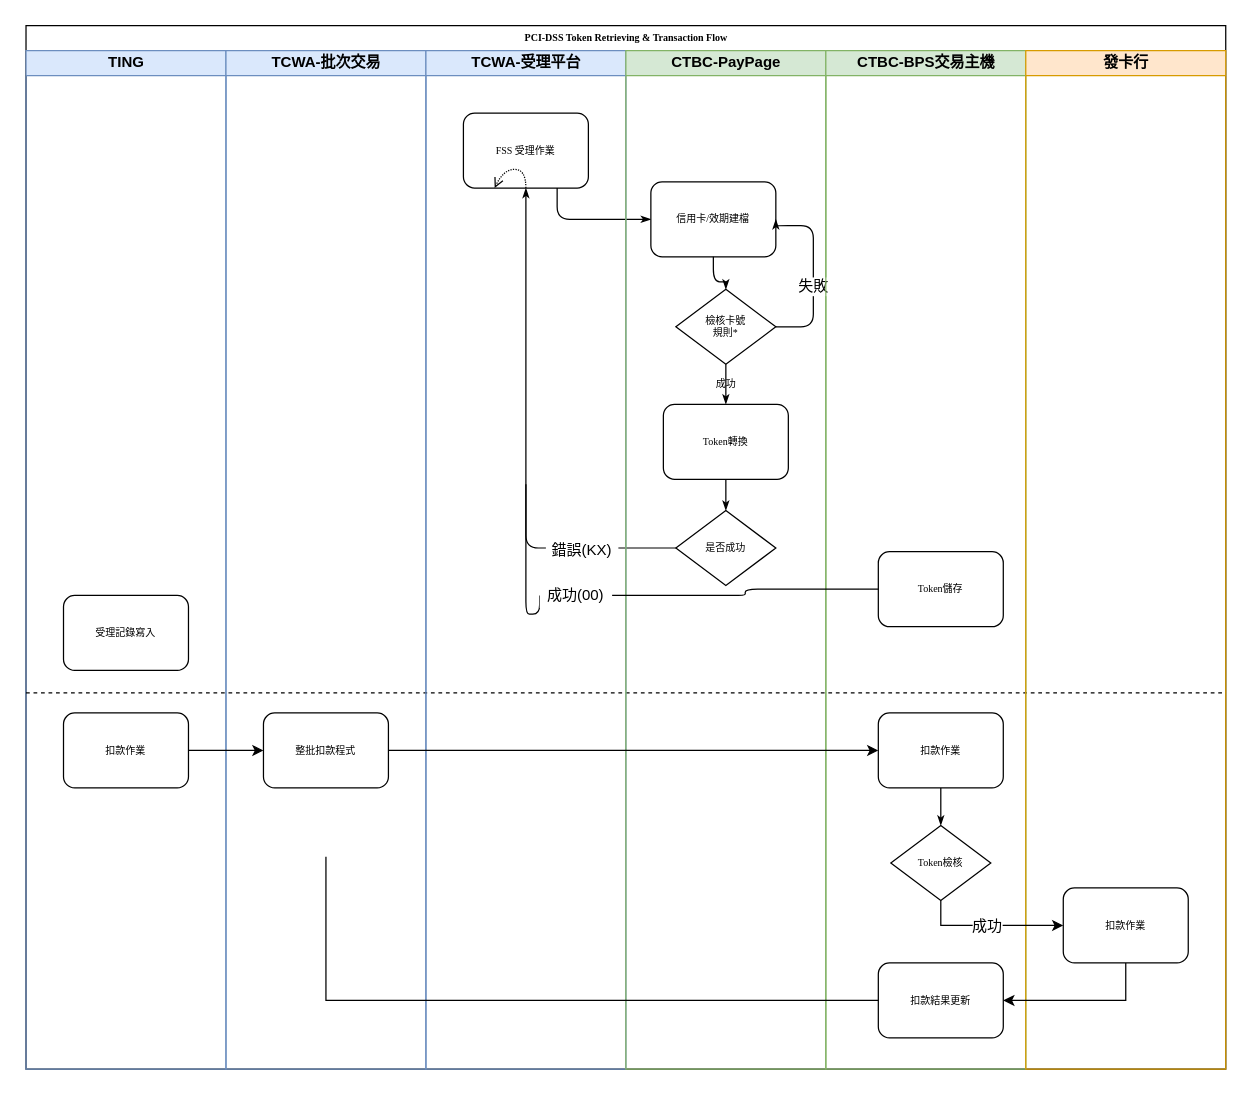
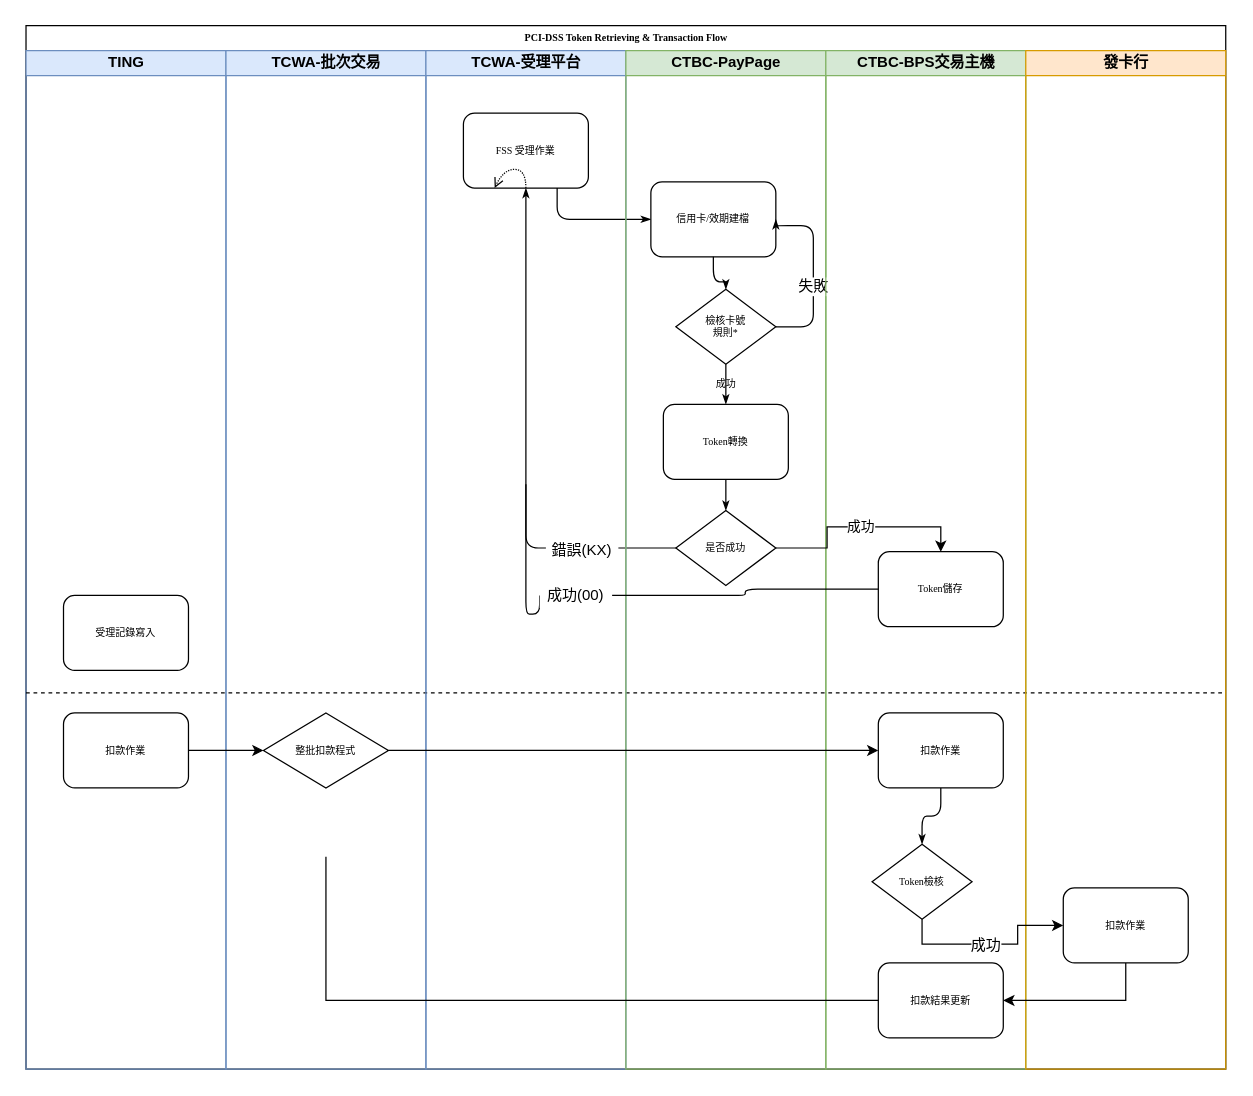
edge "是否成功" -> "Token儲存": added, label "成功"
node "整批扣款程式": shape rounded rectangle -> diamond
node "Token檢核": moved (941, 863) -> (922, 882)
